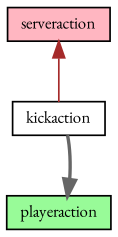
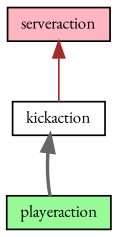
edge "kickaction" -> "playeraction": reversed
